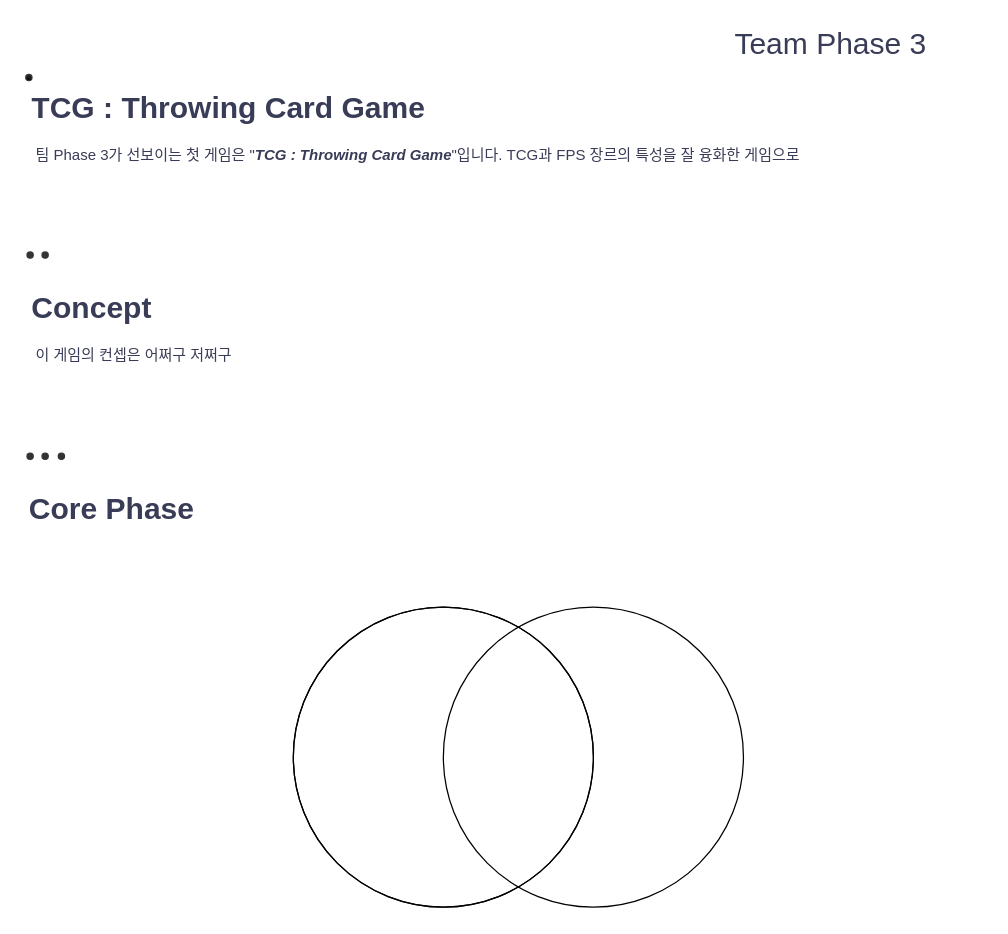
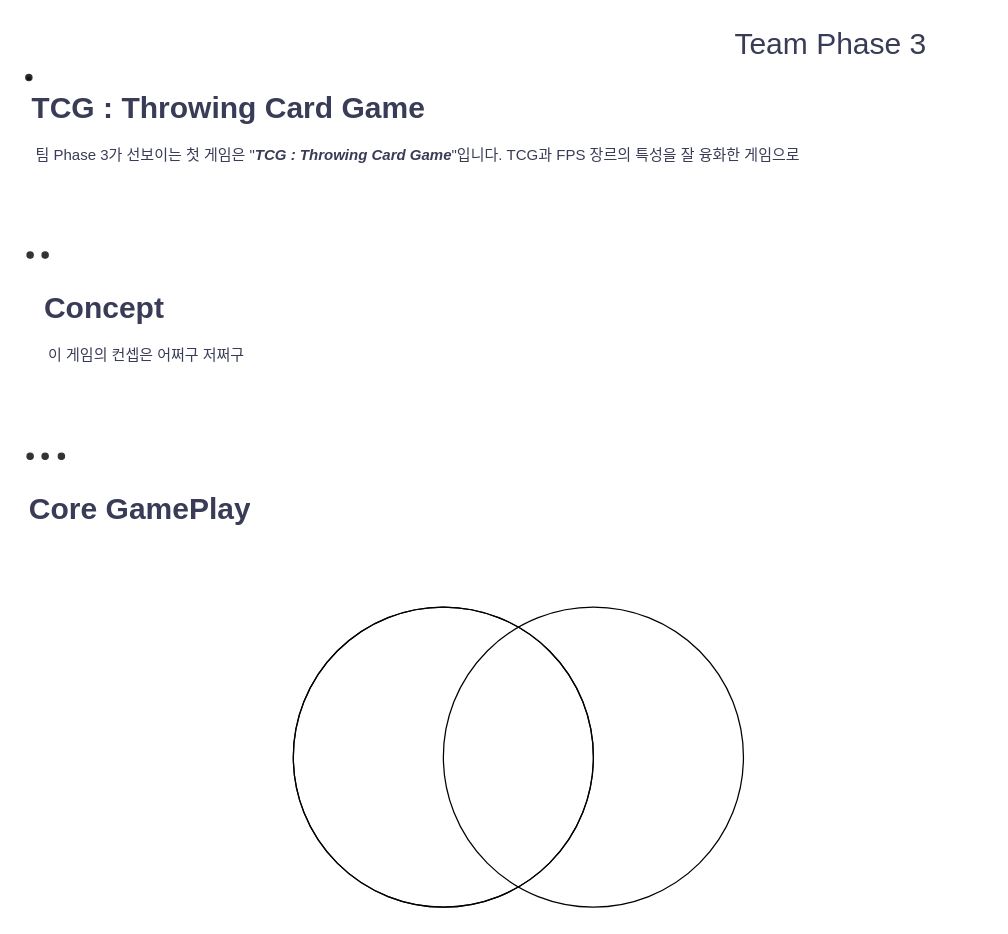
node "Concept 이 게임의 컨셉은 어쩌구 저쩌구": moved (505, 357) -> (518, 357)
node "Core Phase": label "Core Phase" -> "Core GamePlay"
